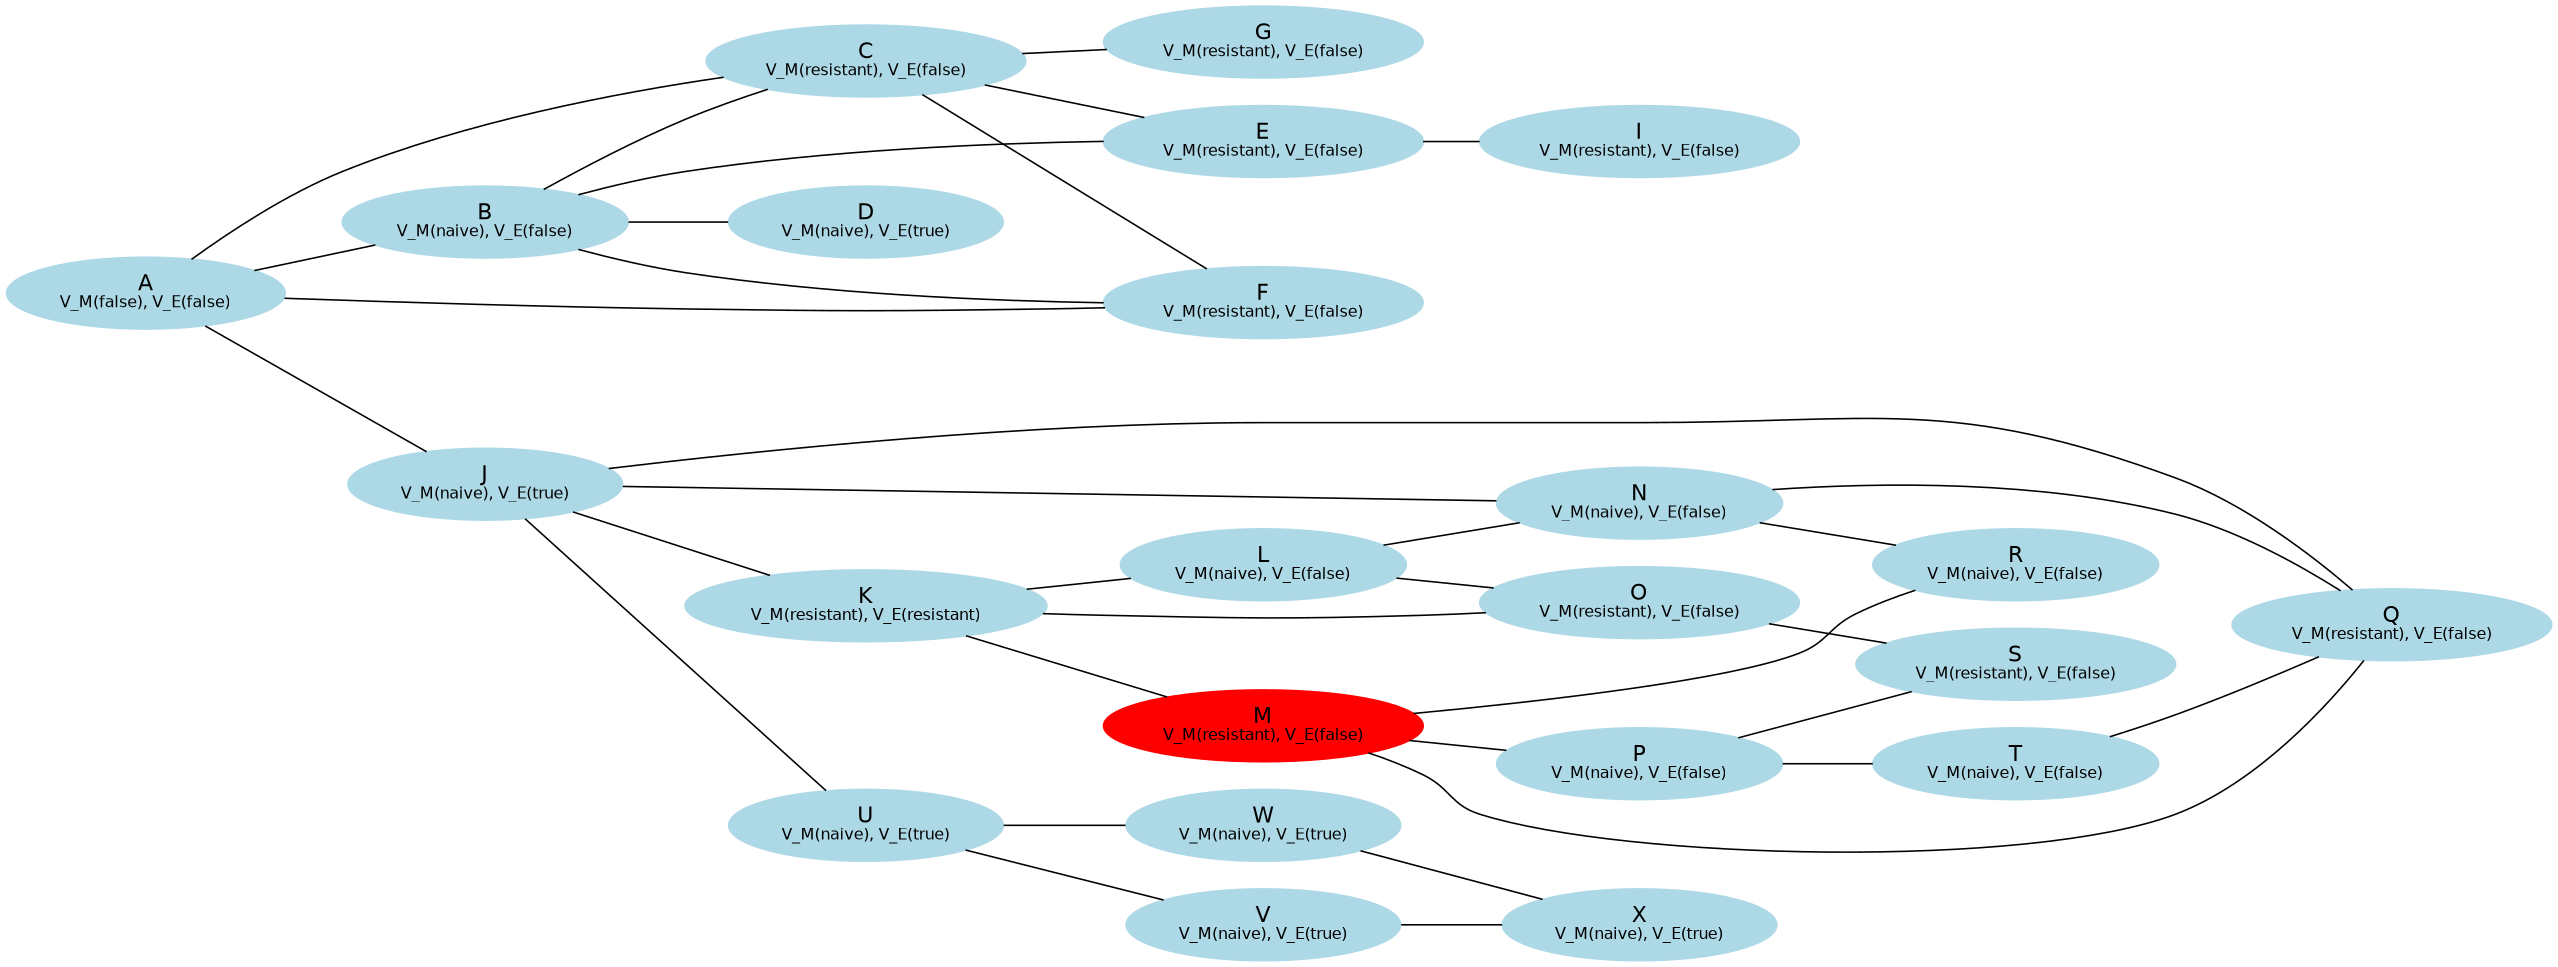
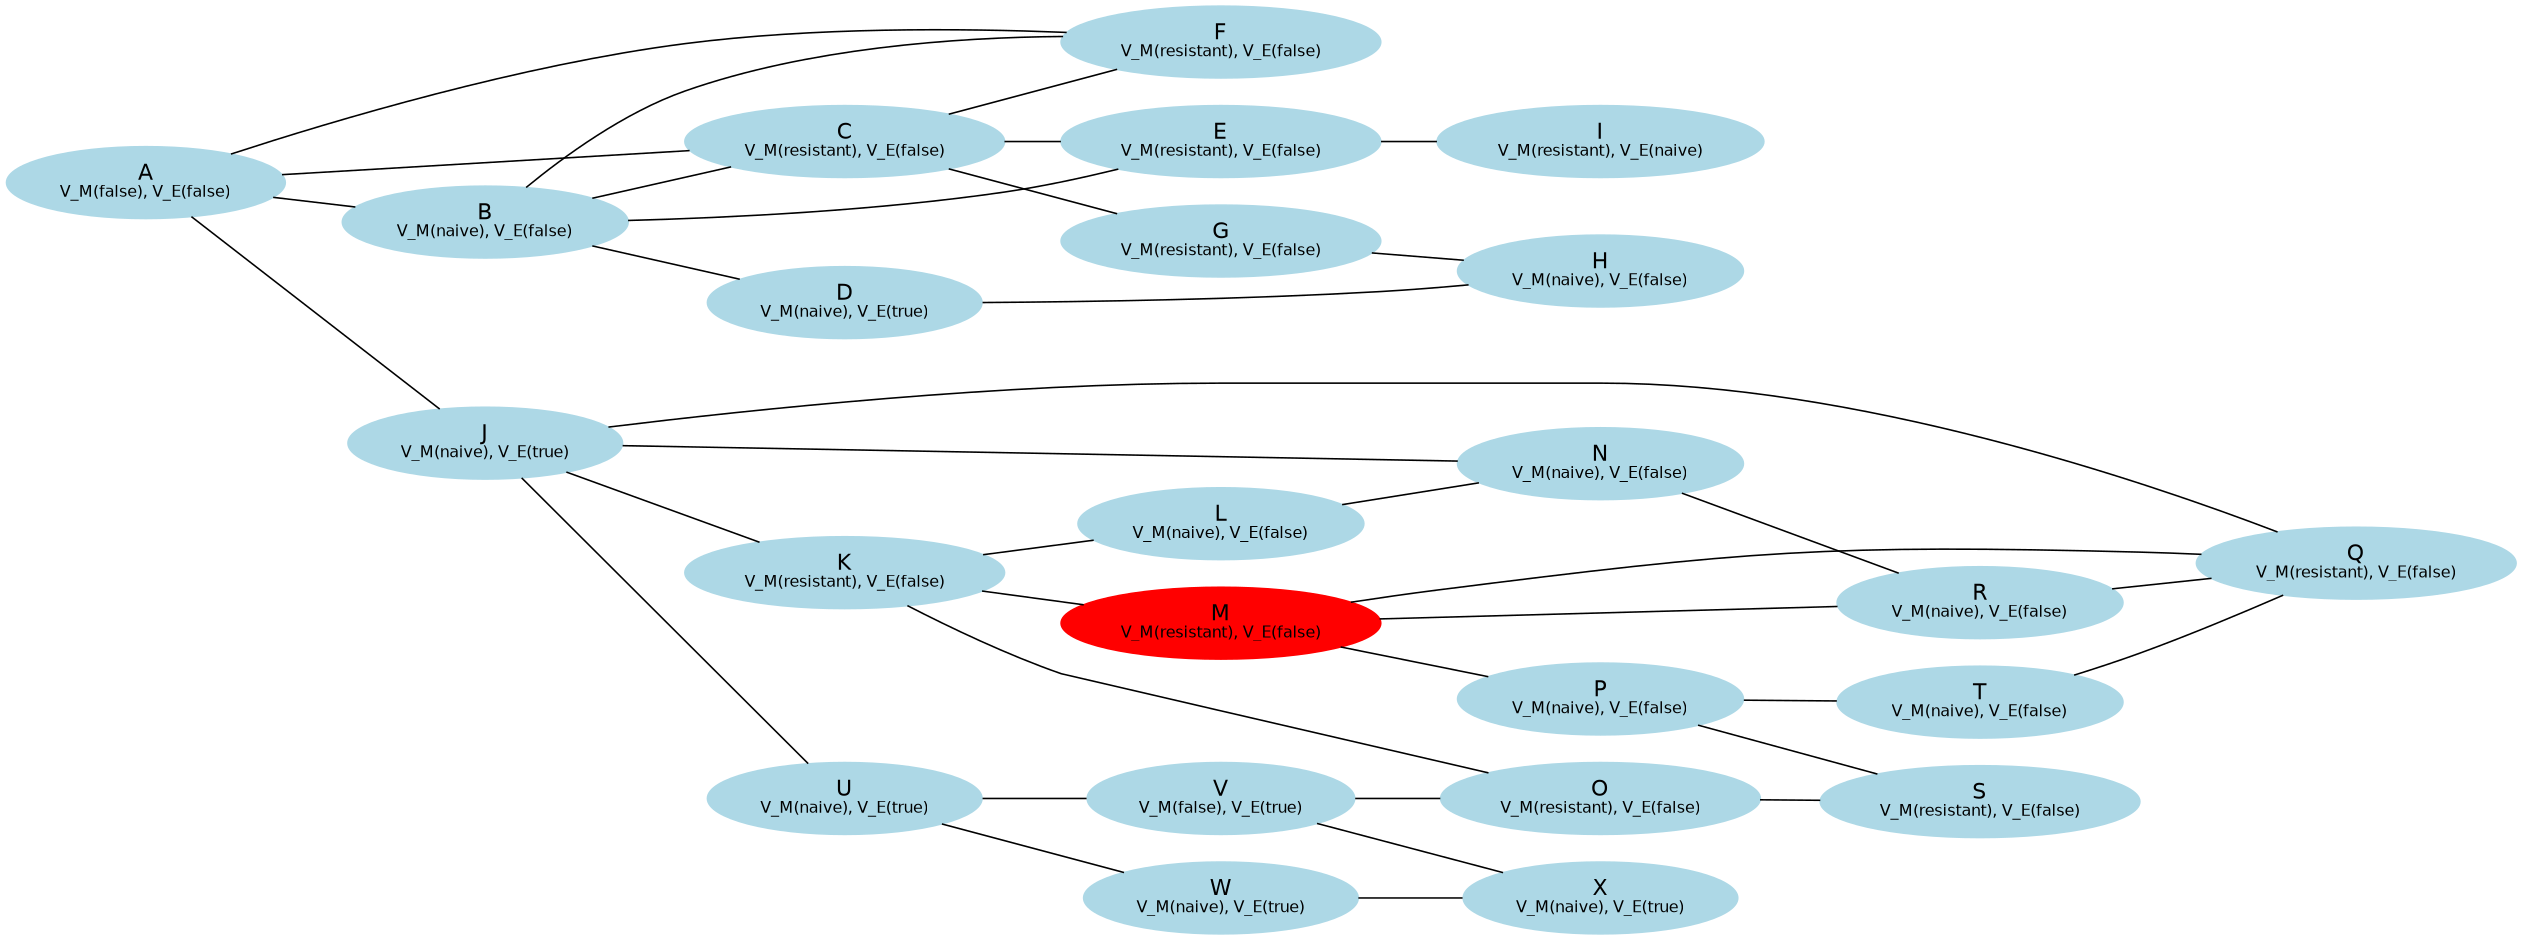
node "I": text "V_M(resistant), V_E(false)" -> "V_M(resistant), V_E(naive)"
node "H": added
edge "N" -- "Q": now "R" -- "Q"
edge "L" -- "O": now "V" -- "O"
node "K": text "V_M(resistant), V_E(resistant)" -> "V_M(resistant), V_E(false)"
node "V": text "V_M(naive), V_E(true)" -> "V_M(false), V_E(true)"
